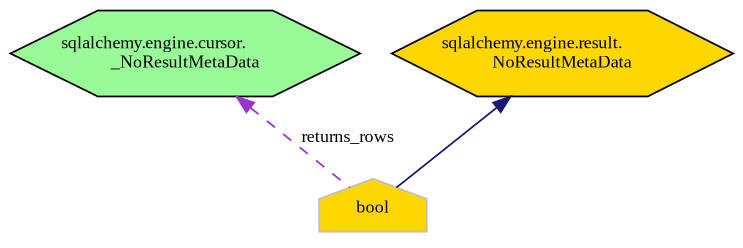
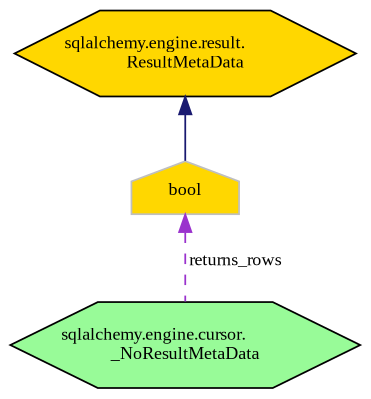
node "sqlalchemy.engine.result. NoResultMetaData": label "sqlalchemy.engine.result. NoResultMetaData" -> "sqlalchemy.engine.result. ResultMetaData"
edge "bool" -> "sqlalchemy.engine.cursor. _NoResultMetaData": reversed
